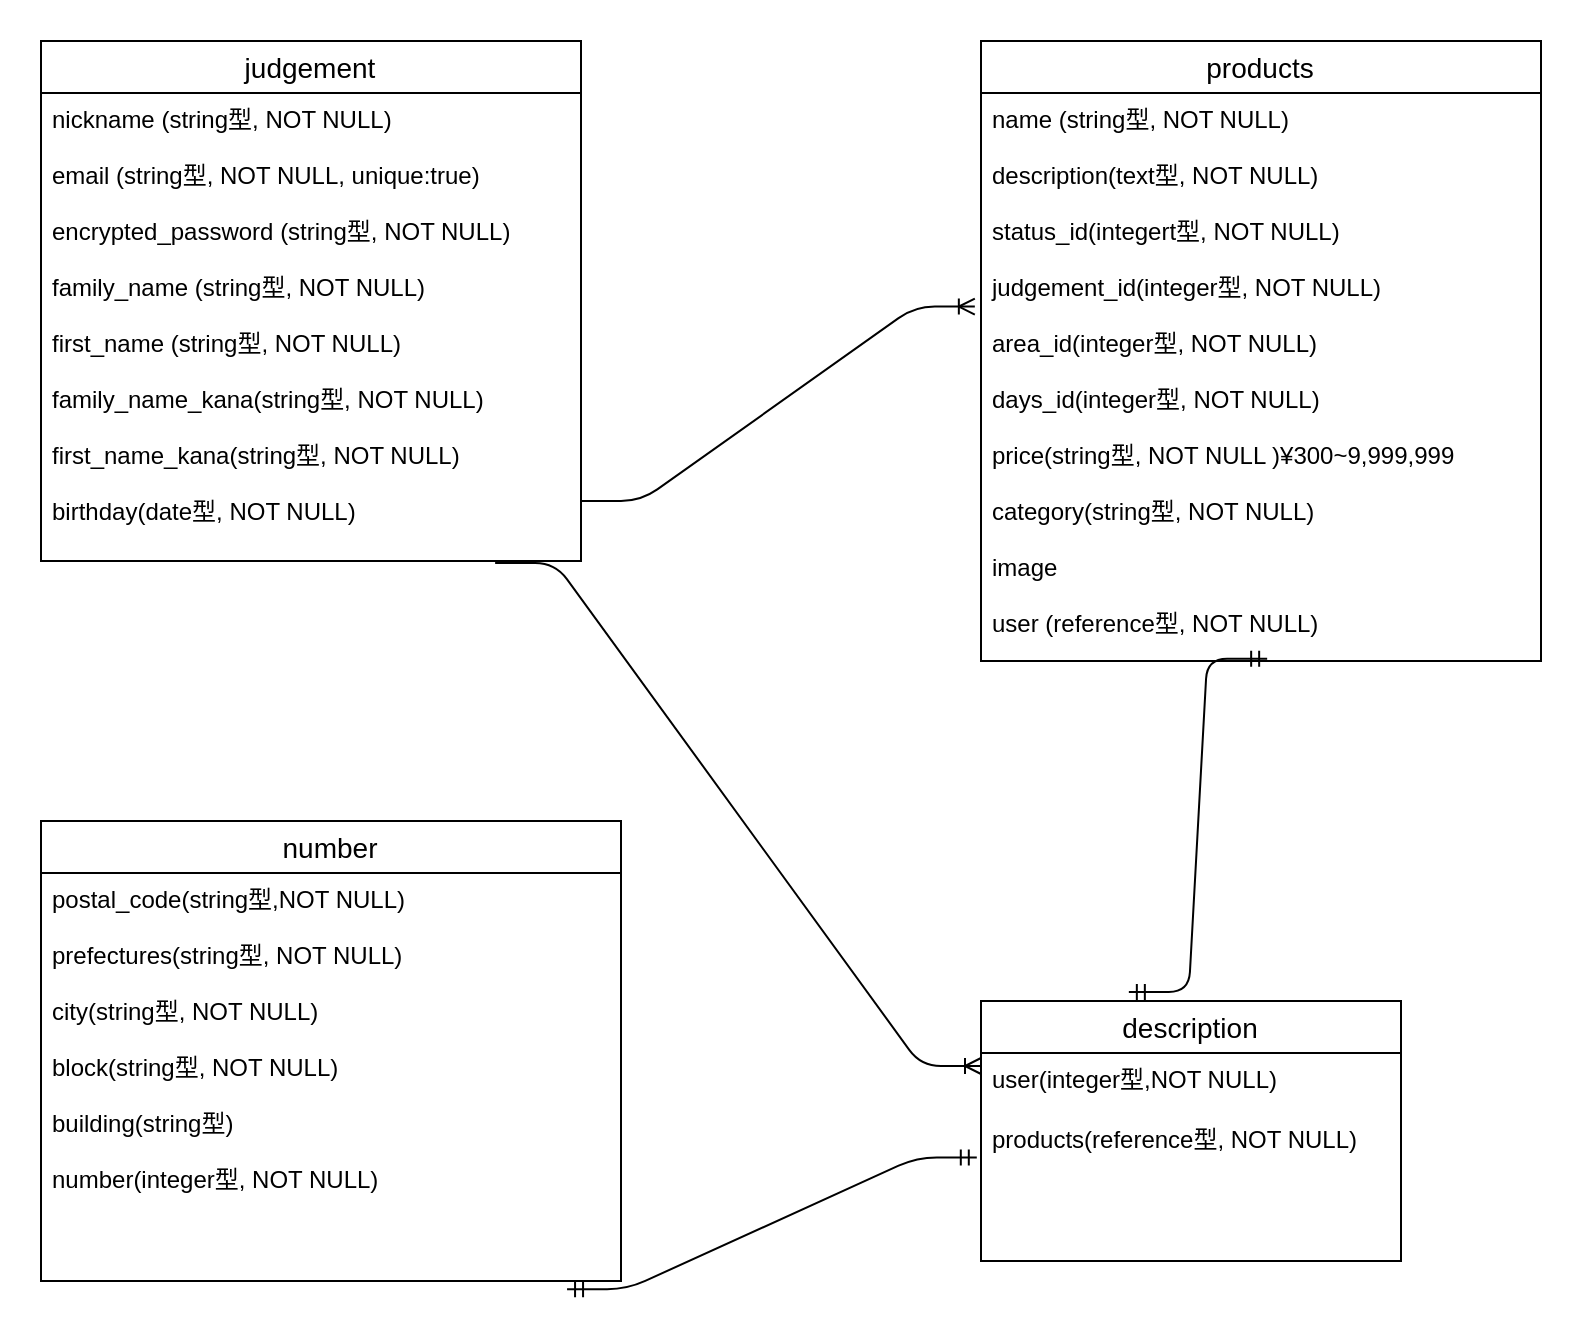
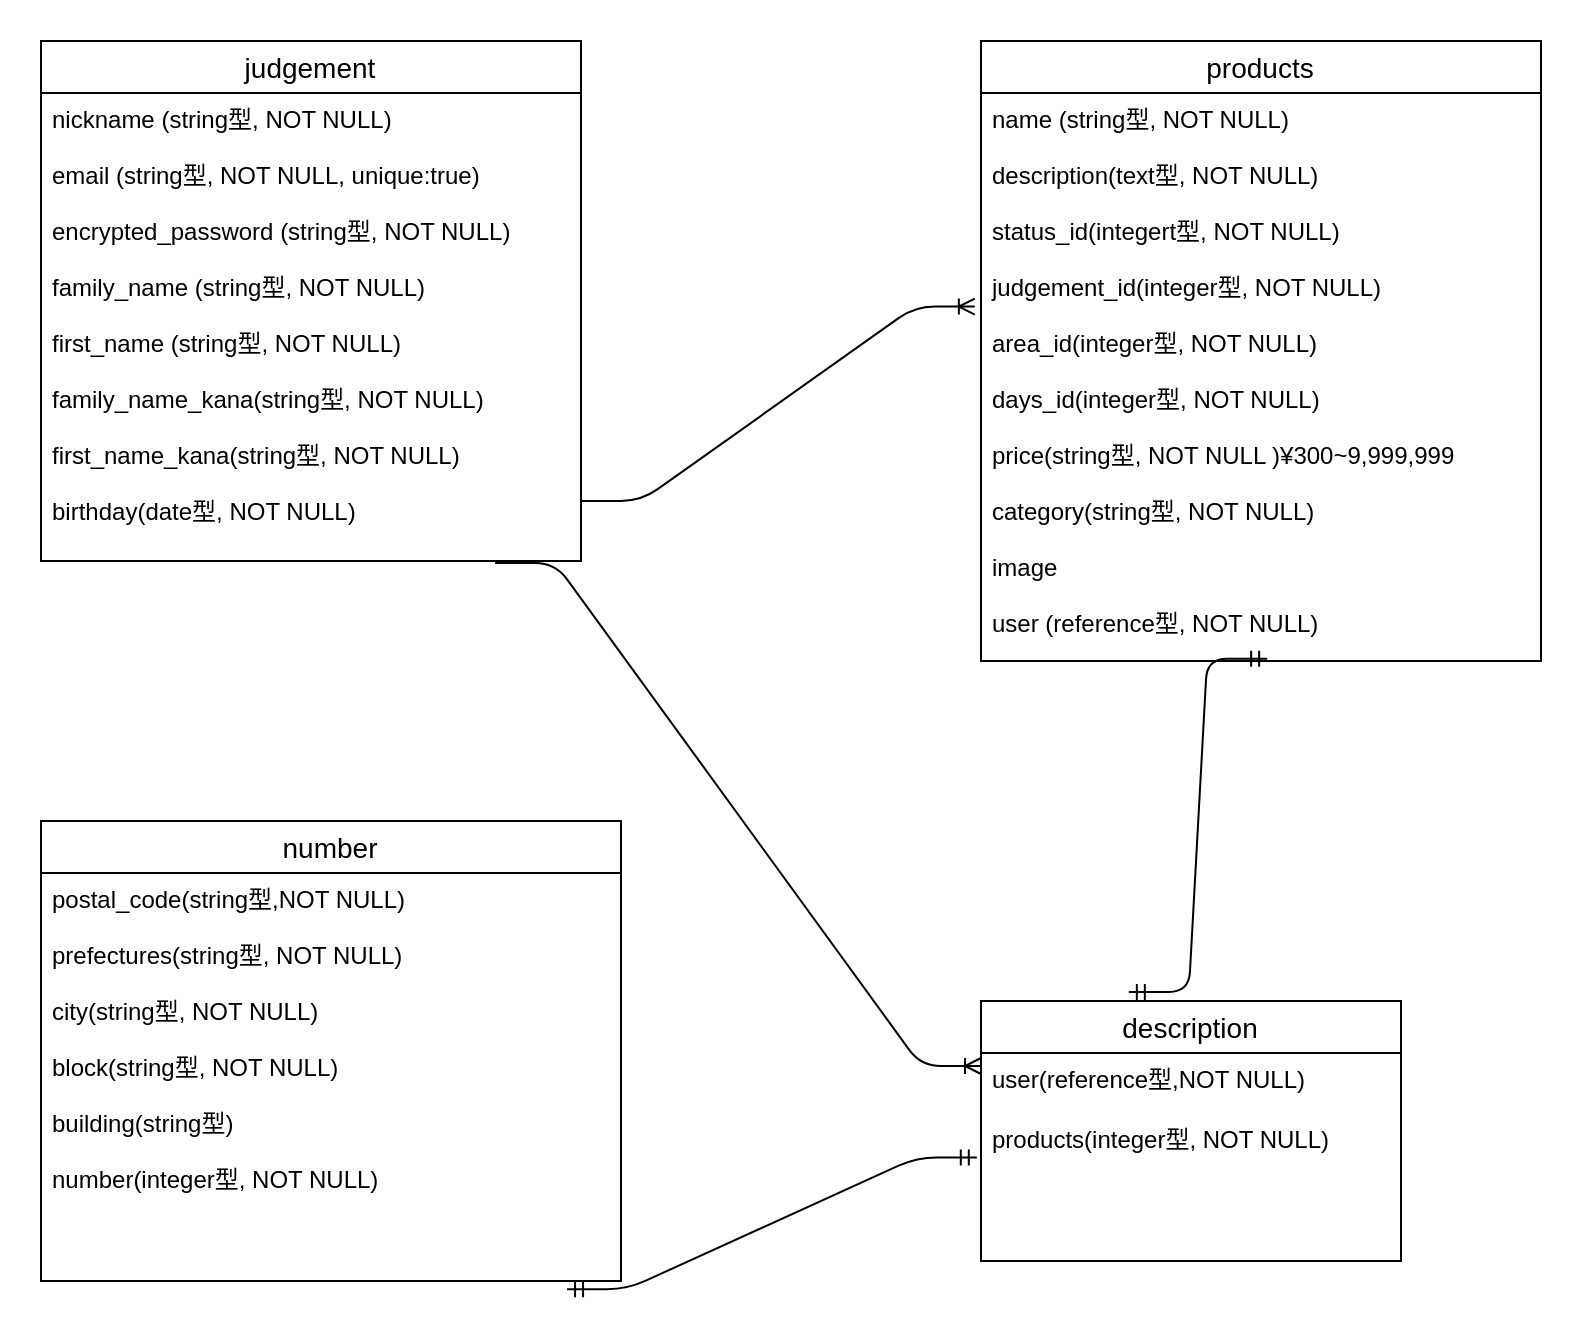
node "user(integer型,NOT NULL)": label "user(integer型,NOT NULL)" -> "user(reference型,NOT NULL)"
node "products(reference型, NOT NULL)": label "products(reference型, NOT NULL)" -> "products(integer型, NOT NULL)"
